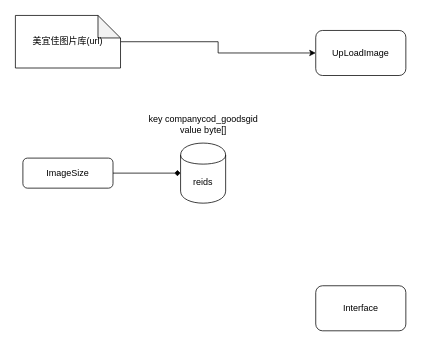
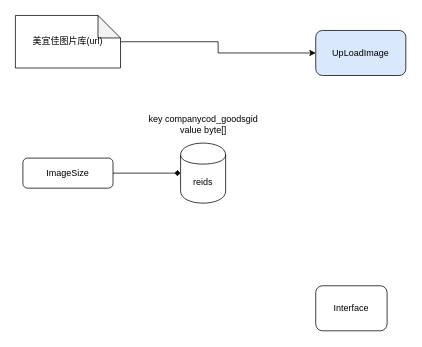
node "UpLoadImage": fillcolor #ffffff -> #dae8fc
node "Interface": size 90x45 -> 71x45
